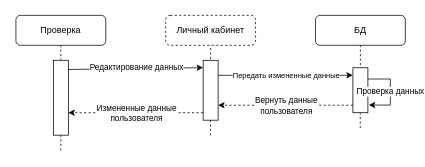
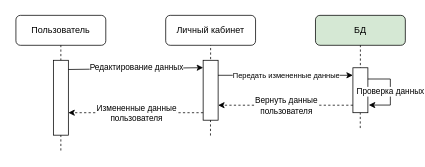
node "Проверка": label "Проверка" -> "Пользователь"
node "Личный кабинет": style dashed -> solid
node "БД": fillcolor #ffffff -> #d5e8d4
